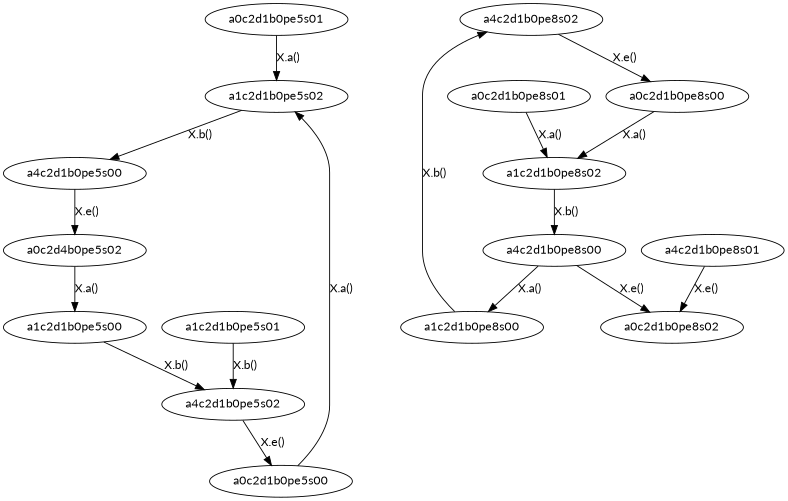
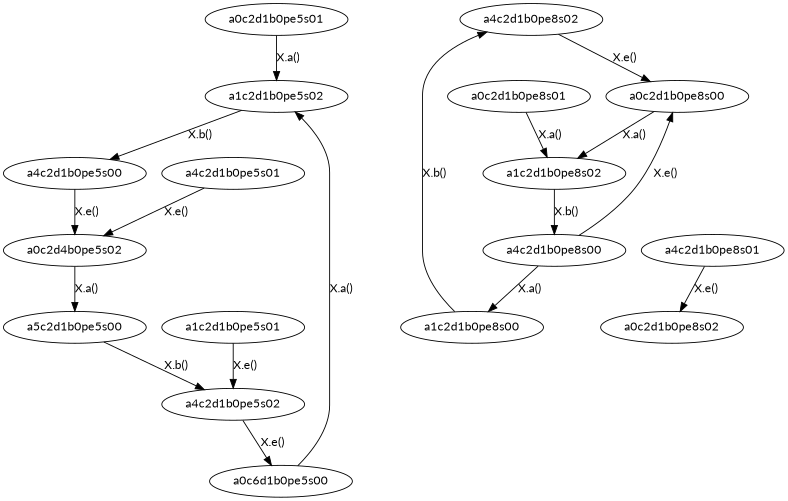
node "a4c2d1b0pe5s01": added
edge "a4c2d1b0pe8s00" -> "a0c2d1b0pe8s02": now "a4c2d1b0pe8s00" -> "a0c2d1b0pe8s00"
node "a1c2d1b0pe5s00": label "a1c2d1b0pe5s00" -> "a5c2d1b0pe5s00"
edge "a1c2d1b0pe5s01" -> "a4c2d1b0pe5s02": label "X.b()" -> "X.e()"
node "a0c2d1b0pe5s00": label "a0c2d1b0pe5s00" -> "a0c6d1b0pe5s00"
